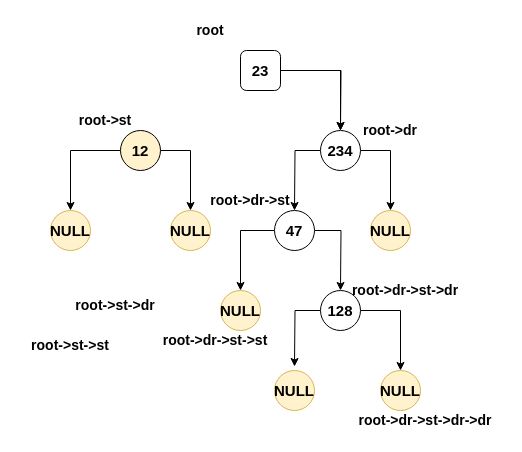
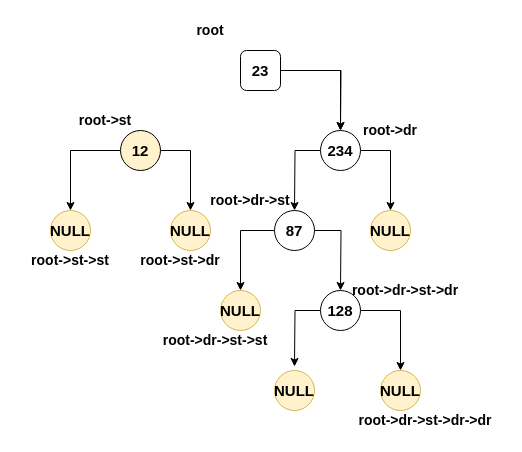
node "47": label "47" -> "87"
node "root->st->dr": moved (116, 306) -> (181, 261)
node "root->st->st": moved (71, 346) -> (71, 261)
